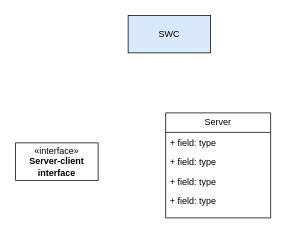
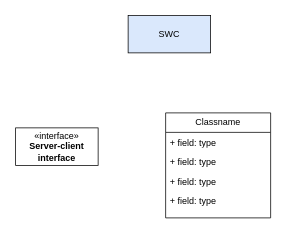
node "Server": label "Server" -> "Classname"
node "«interface» Server-client interface": moved (57, 162) -> (57, 147)
